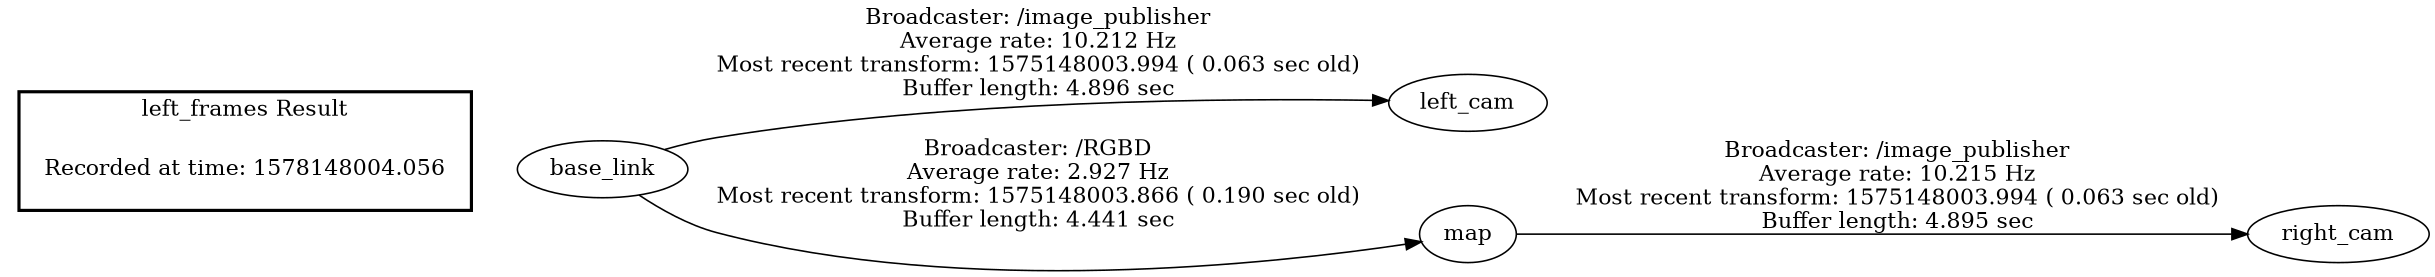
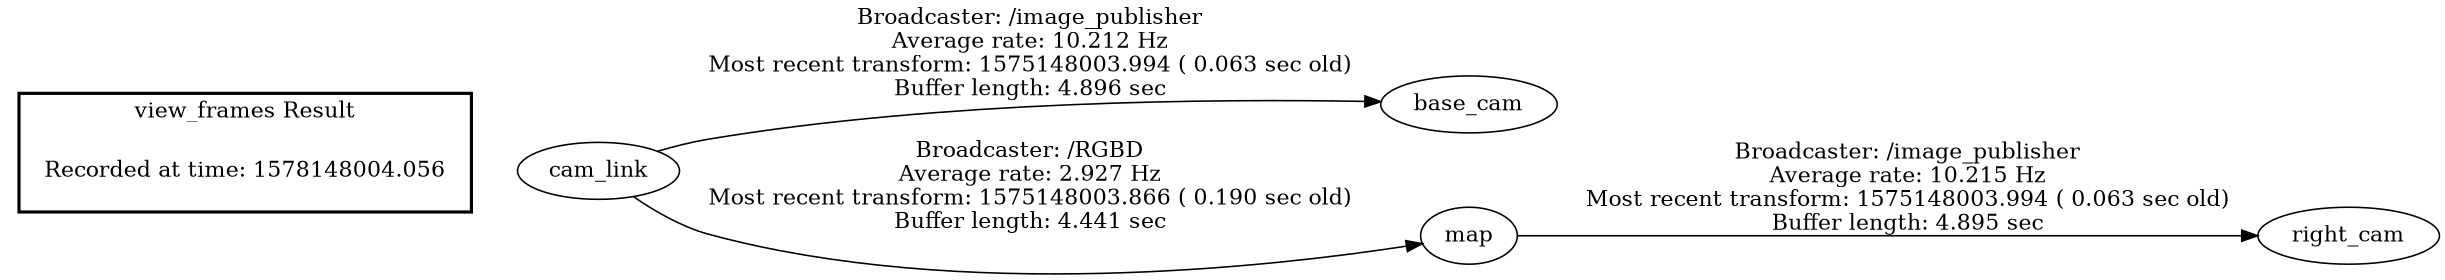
node "left_cam": label "left_cam" -> "base_cam"
cluster "left_frames Result": label "left_frames Result" -> "view_frames Result"
node "base_link": label "base_link" -> "cam_link"
